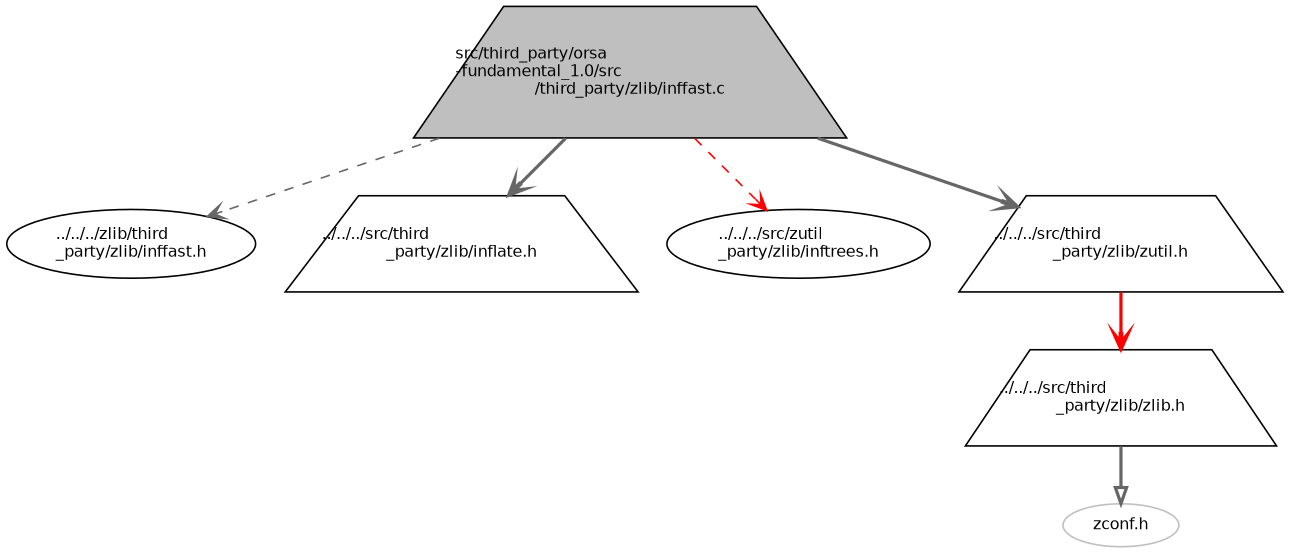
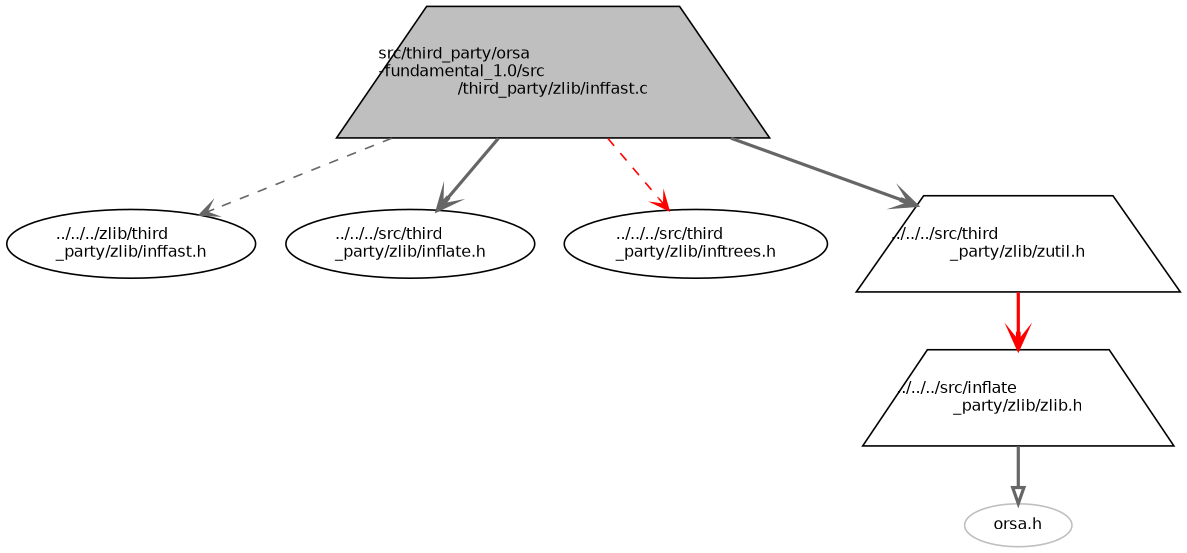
node "../../../src/third _party/zlib/inflate.h": shape trapezium -> ellipse
node "../../../src/zutil _party/zlib/inftrees.h": label "../../../src/zutil _party/zlib/inftrees.h" -> "../../../src/third _party/zlib/inftrees.h"
node "../../../src/third _party/zlib/zlib.h": label "../../../src/third _party/zlib/zlib.h" -> "../../../src/inflate _party/zlib/zlib.h"
node "zconf.h": label "zconf.h" -> "orsa.h"
